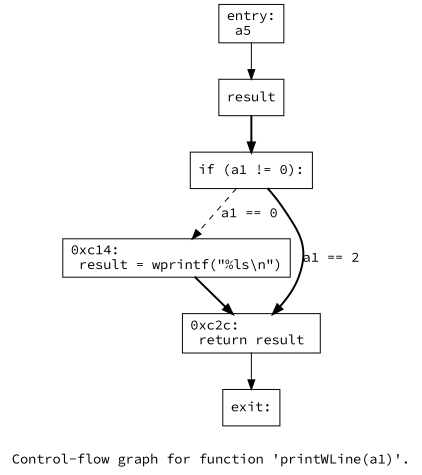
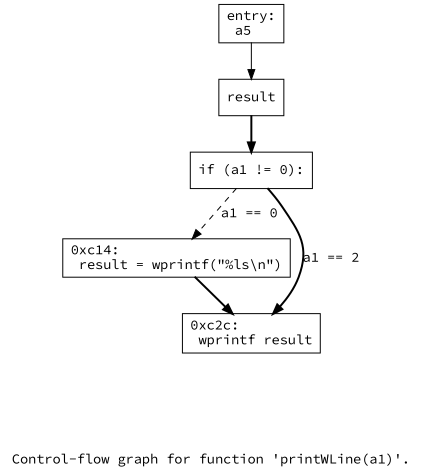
node "0xc2c:": text "return result" -> "wprintf result"
node "exit:": removed
